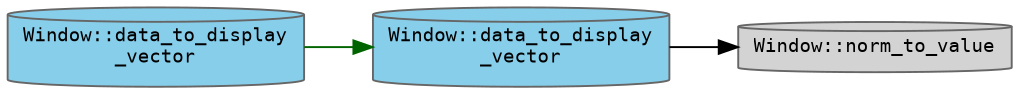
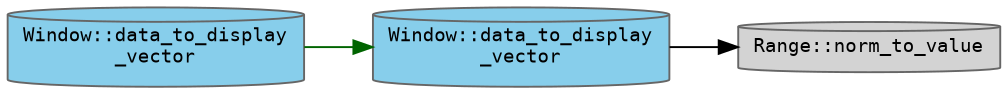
node "Window::norm_to_value": label "Window::norm_to_value" -> "Range::norm_to_value"
